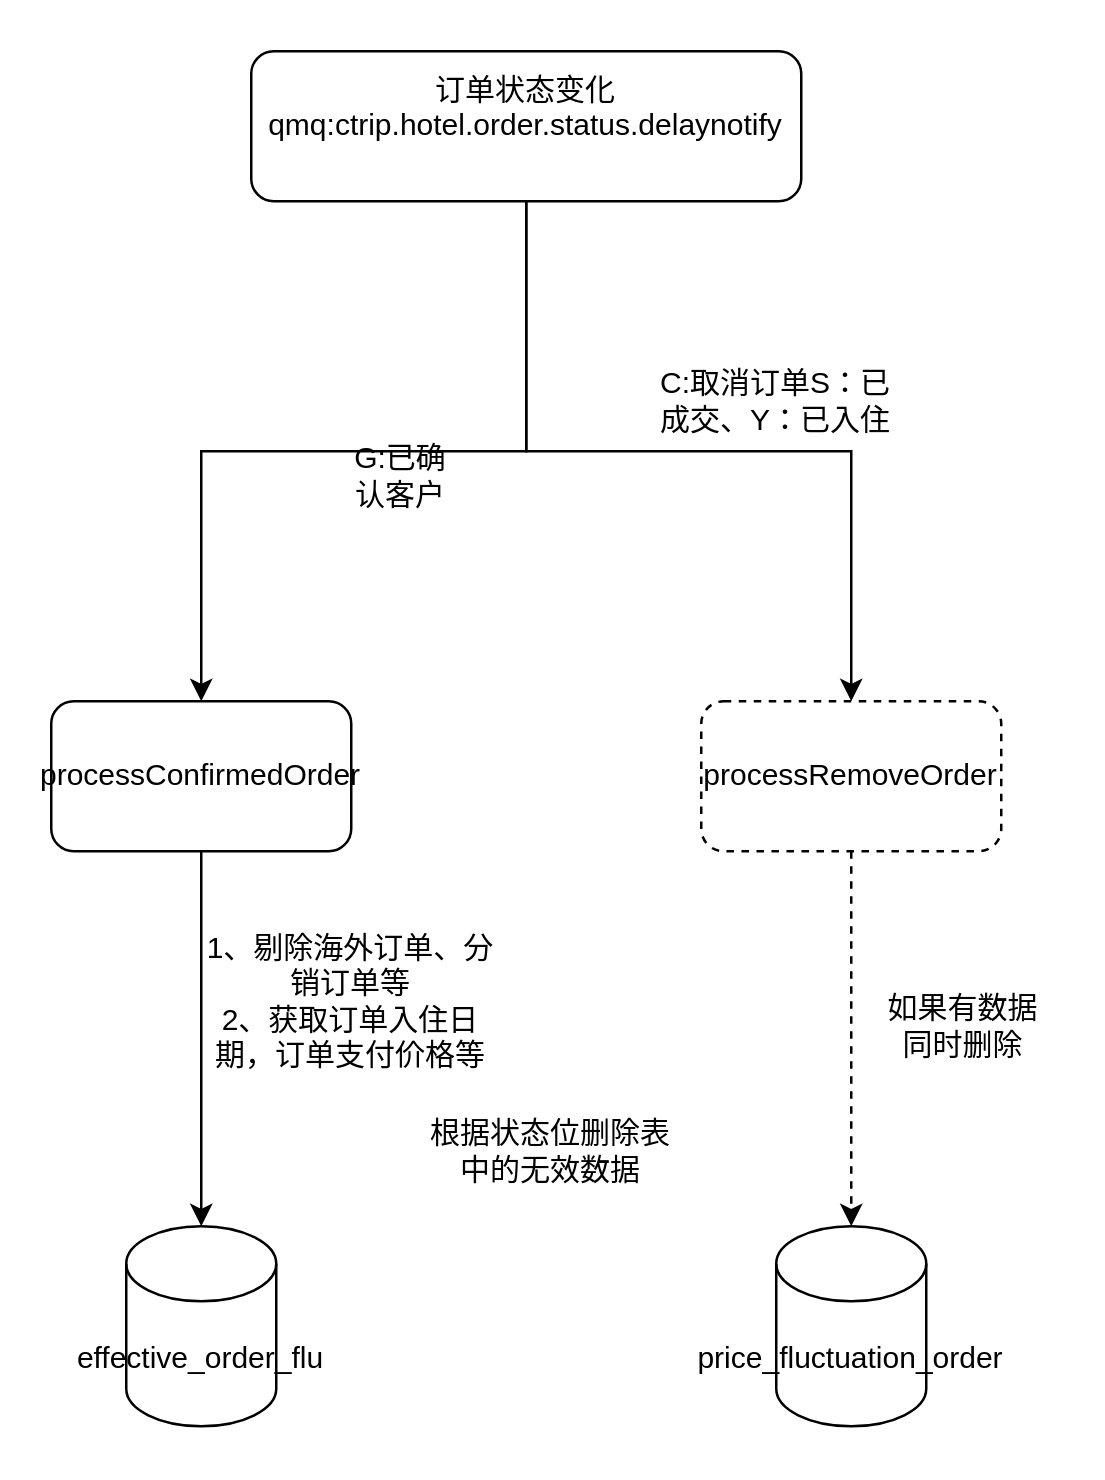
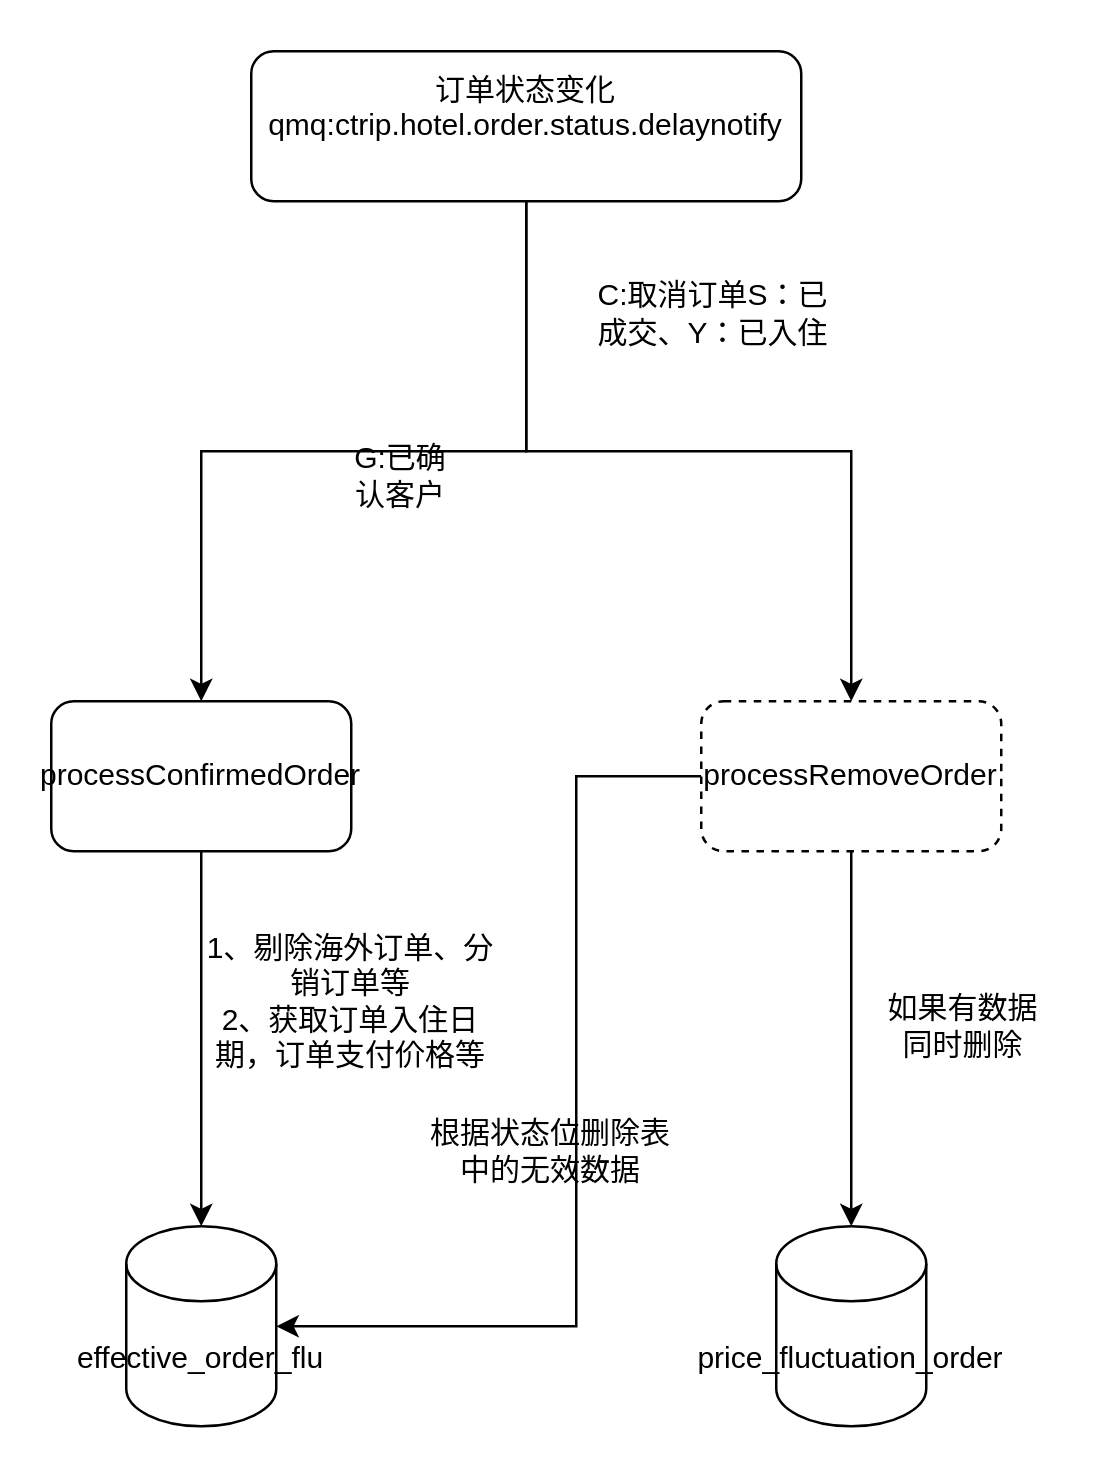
node "C:取消订单S：已成交、Y：已入住": moved (776, 401) -> (714, 314)
edge "processRemoveOrder" -> "price_fluctuation_order": style dashed -> solid
edge "processRemoveOrder" -> "effective_order_flu": added
